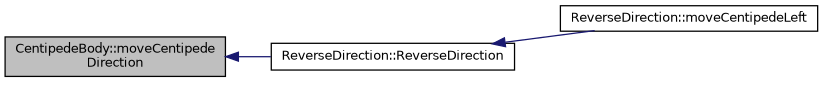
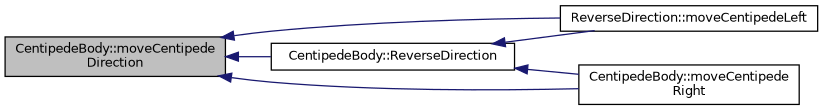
edge "ReverseDirection::moveCentipedeLeft" -> "CentipedeBody::moveCentipede Direction": added
node "ReverseDirection::ReverseDirection": label "ReverseDirection::ReverseDirection" -> "CentipedeBody::ReverseDirection"
node "CentipedeBody::moveCentipede Right": added
